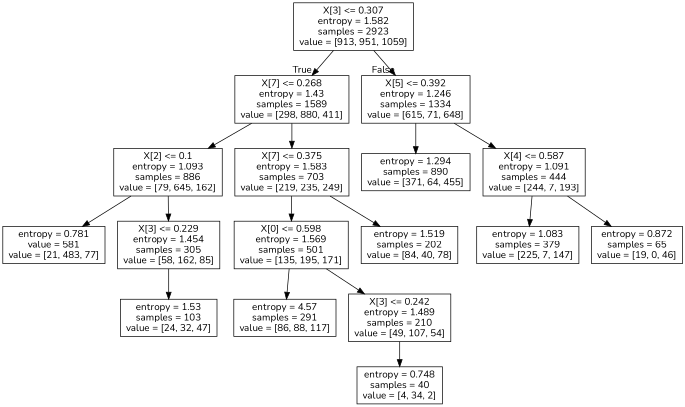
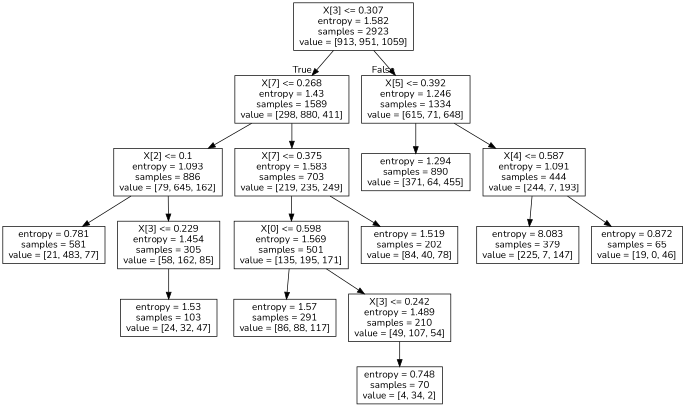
node "entropy = 0.781 value = 581 value = [21, 483, 77]": label "entropy = 0.781 value = 581 value = [21, 483, 77]" -> "entropy = 0.781 samples = 581 value = [21, 483, 77]"
node "entropy = 1.083 samples = 379 value = [225, 7, 147]": label "entropy = 1.083 samples = 379 value = [225, 7, 147]" -> "entropy = 8.083 samples = 379 value = [225, 7, 147]"
node "entropy = 4.57 samples = 291 value = [86, 88, 117]": label "entropy = 4.57 samples = 291 value = [86, 88, 117]" -> "entropy = 1.57 samples = 291 value = [86, 88, 117]"
node "entropy = 0.748 samples = 40 value = [4, 34, 2]": label "entropy = 0.748 samples = 40 value = [4, 34, 2]" -> "entropy = 0.748 samples = 70 value = [4, 34, 2]"
